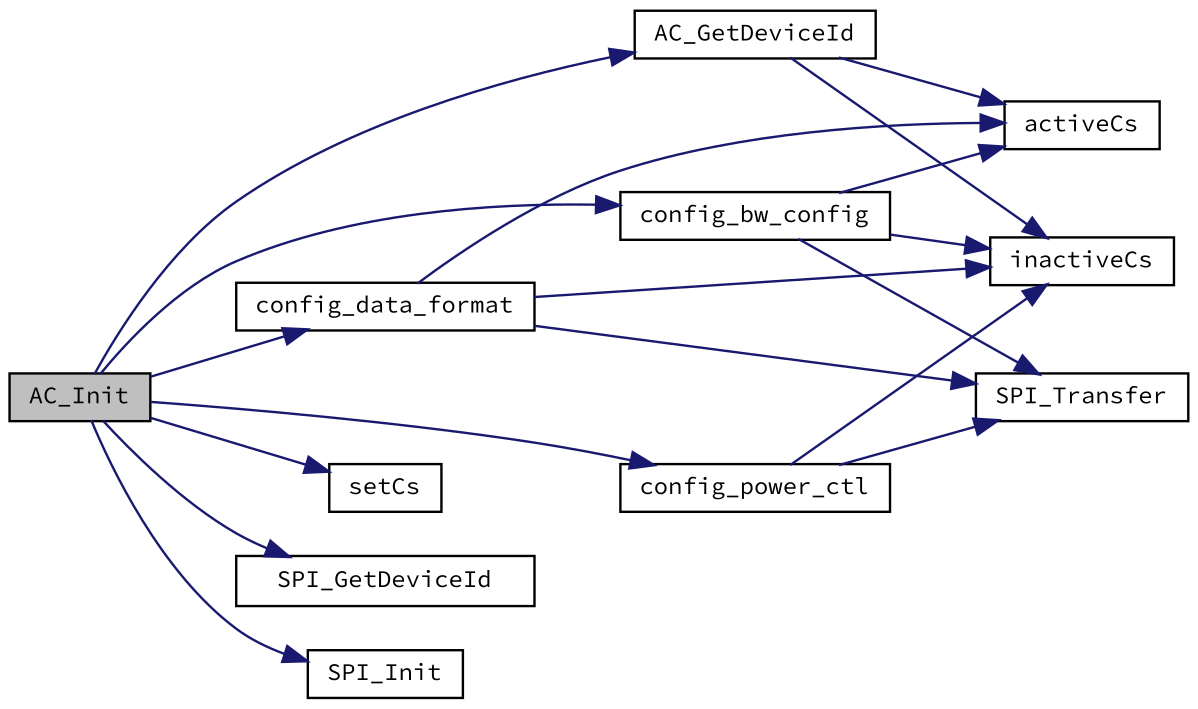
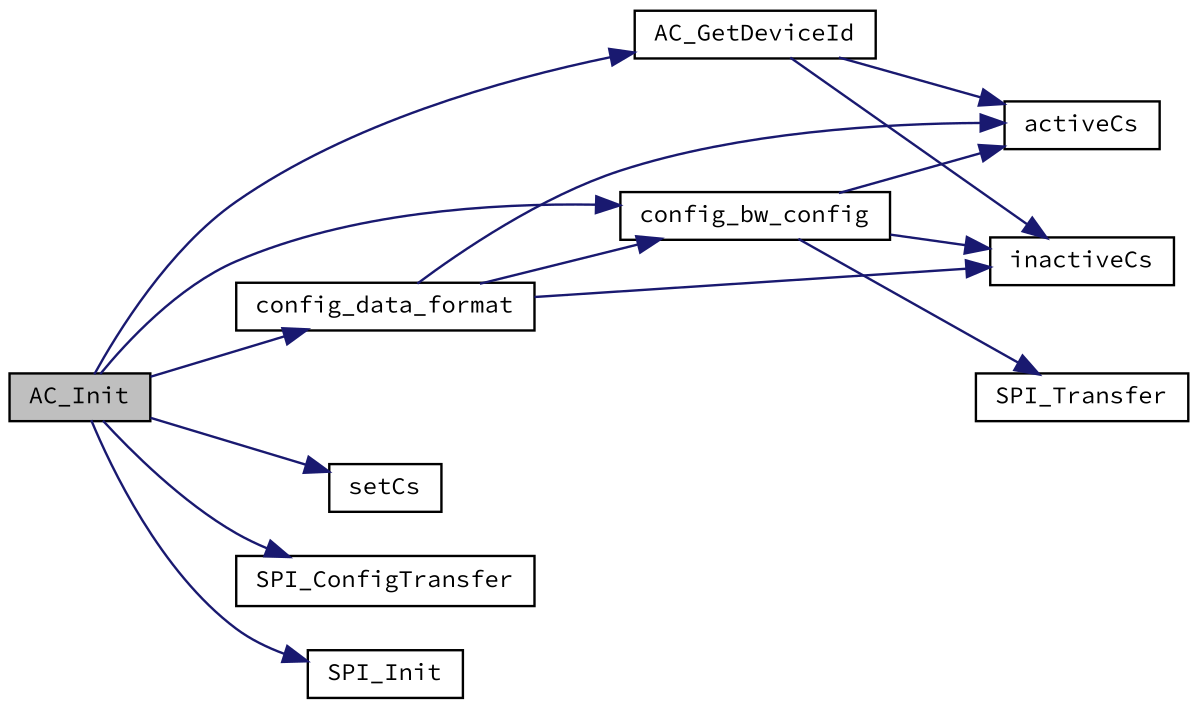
edge "config_data_format" -> "SPI_Transfer": now "config_data_format" -> "config_bw_config"
node "config_power_ctl": removed
node "SPI_GetDeviceId": label "SPI_GetDeviceId" -> "SPI_ConfigTransfer"
